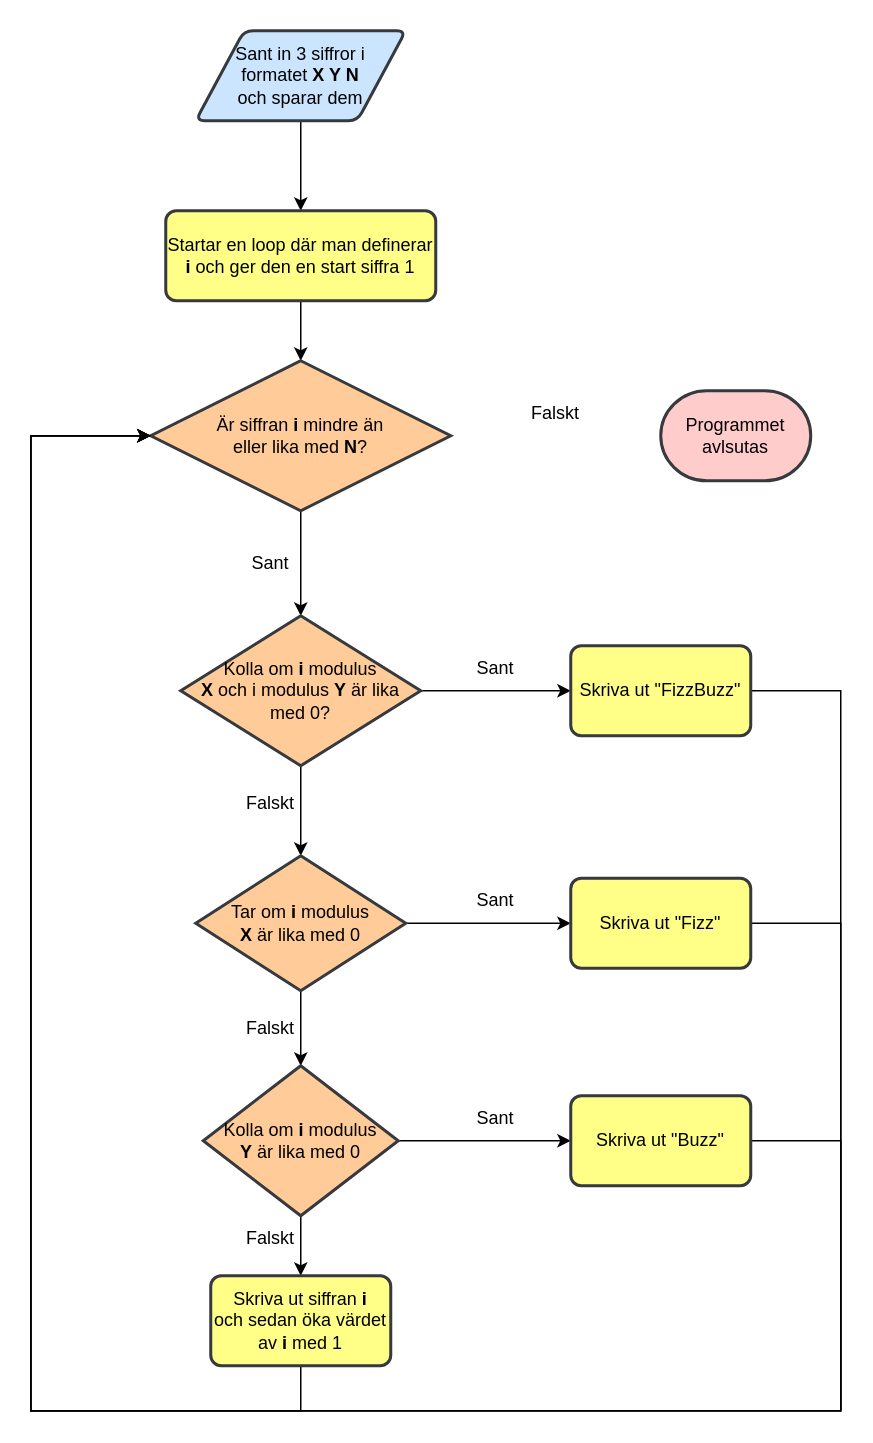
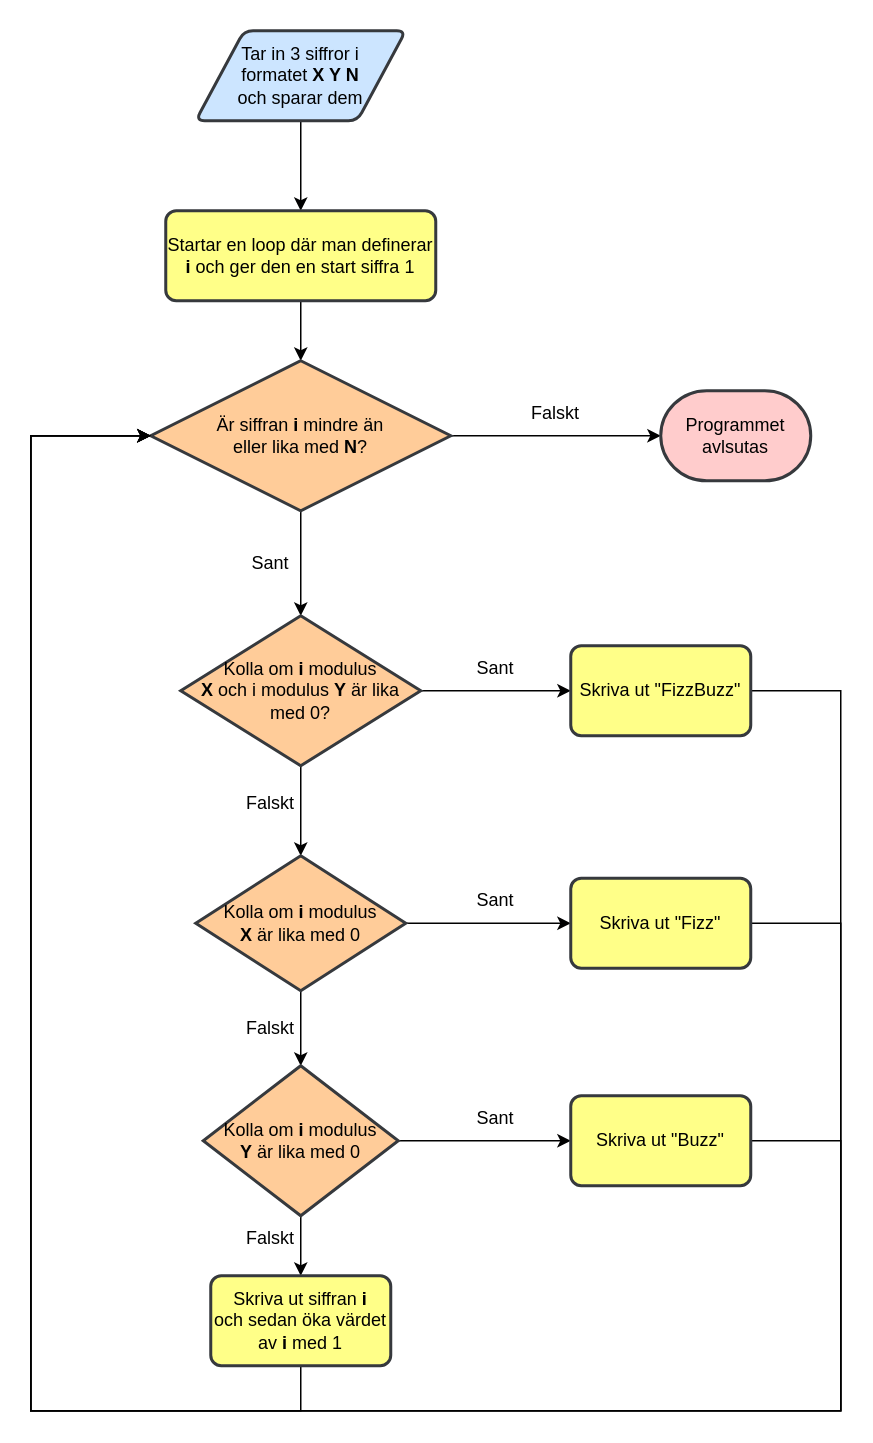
node "Sant in 3 siffror i formatet X Y N och sparar dem": label "Sant in 3 siffror i formatet X Y N och sparar dem" -> "Tar in 3 siffror i formatet X Y N och sparar dem"
edge "Är siffran i mindre än eller lika med N?" -> "Programmet avlsutas": added
node "Tar om i modulus X är lika med 0": label "Tar om i modulus X är lika med 0" -> "Kolla om i modulus X är lika med 0"
